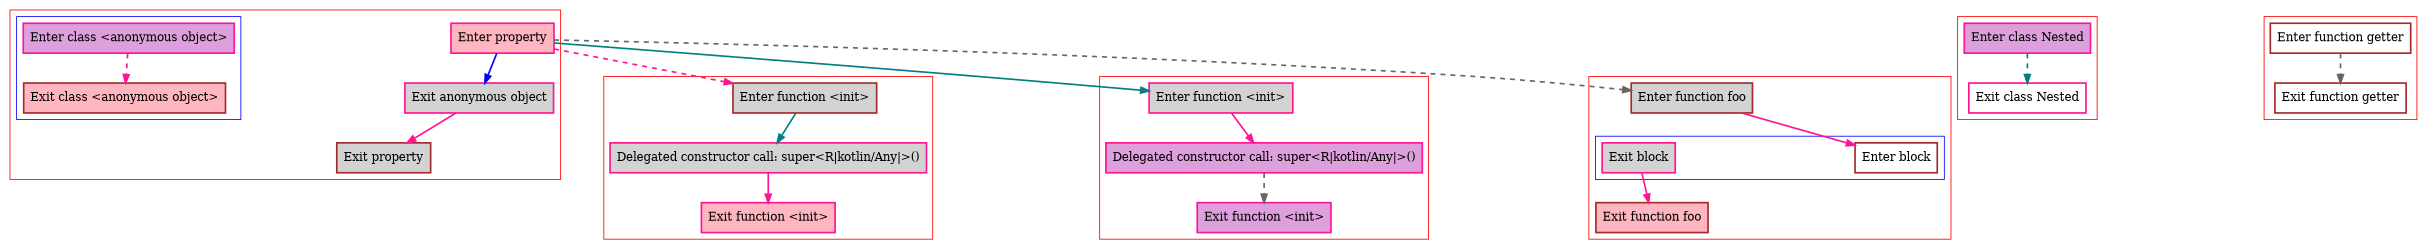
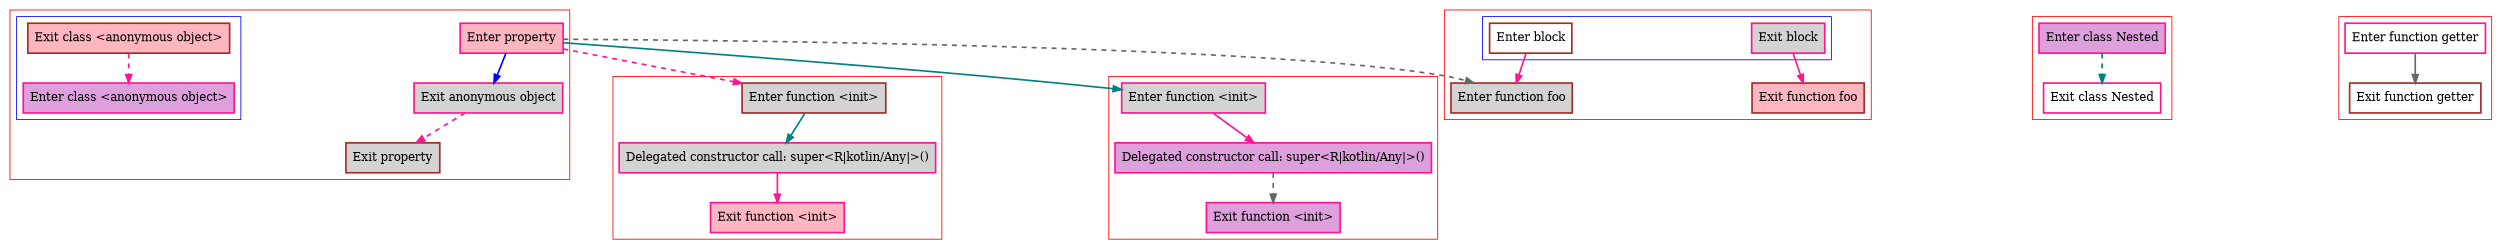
node "Enter function getter": color brown -> deeppink
edge "Enter class <anonymous object>" -> "Exit class <anonymous object>": reversed
edge "Enter function getter" -> "Exit function getter": style dashed -> solid
edge "Exit anonymous object" -> "Exit property": style solid -> dashed
edge "Enter function foo" -> "Enter block": reversed
